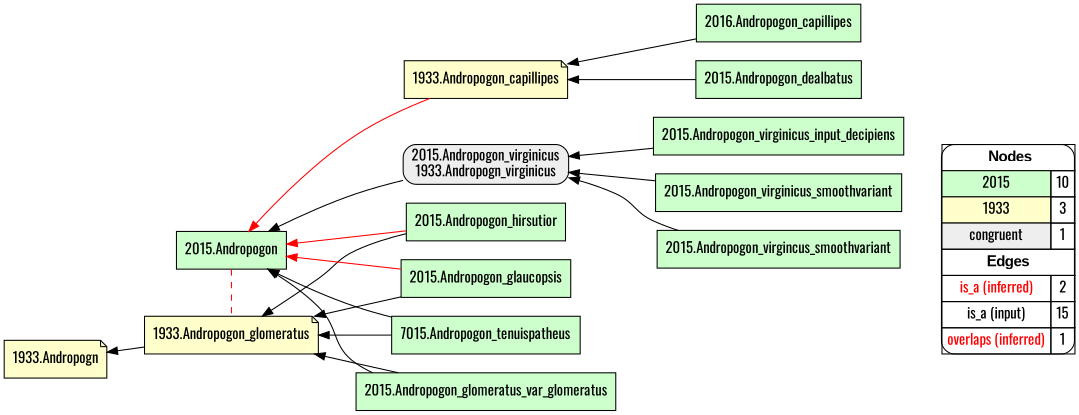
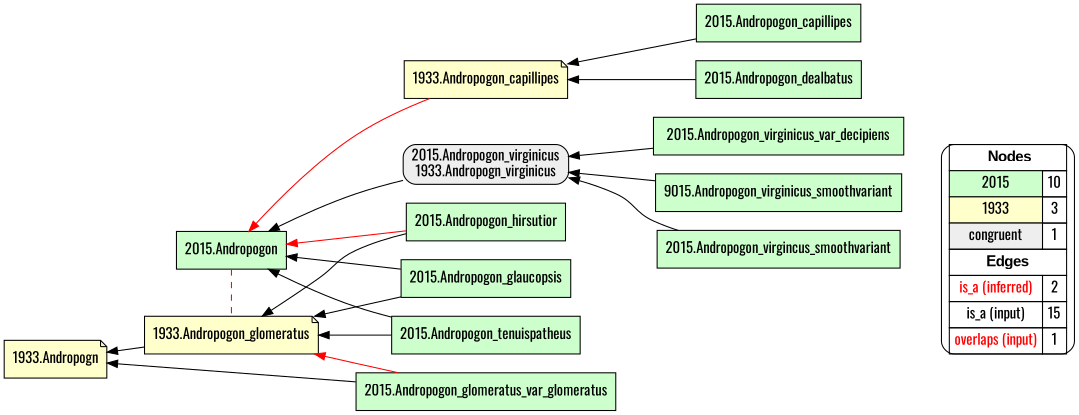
node "2016.Andropogon_capillipes": label "2016.Andropogon_capillipes" -> "2015.Andropogon_capillipes"
node "2015.Andropogon_virginicus_input_decipiens": label "2015.Andropogon_virginicus_input_decipiens" -> "2015.Andropogon_virginicus_var_decipiens"
node "2015.Andropogon_virginicus_smoothvariant": label "2015.Andropogon_virginicus_smoothvariant" -> "9015.Andropogon_virginicus_smoothvariant"
edge "2015.Andropogon_glaucopsis" -> "2015.Andropogon": color #ff0000 -> #000000
edge "2015.Andropogon_glomeratus_var_glomeratus" -> "2015.Andropogon": now "2015.Andropogon_glomeratus_var_glomeratus" -> "1933.Andropogn"
node "7015.Andropogon_tenuispatheus": label "7015.Andropogon_tenuispatheus" -> "2015.Andropogon_tenuispatheus"
node "Nodes": text "overlaps (inferred)" -> "overlaps (input)"
edge "2015.Andropogon_glomeratus_var_glomeratus" -> "1933.Andropogon_glomeratus": color #000000 -> #ff0000
